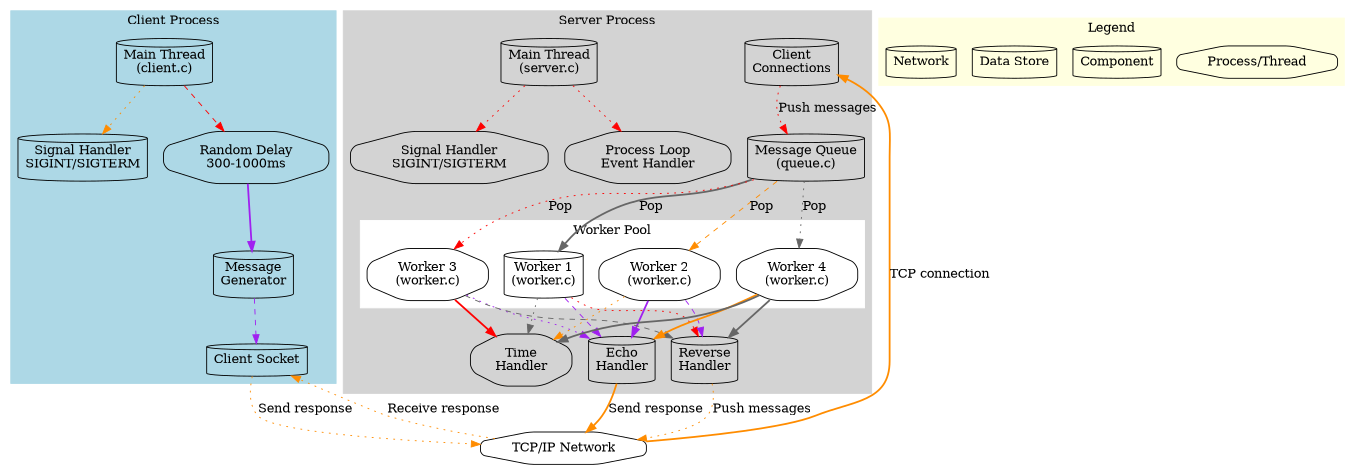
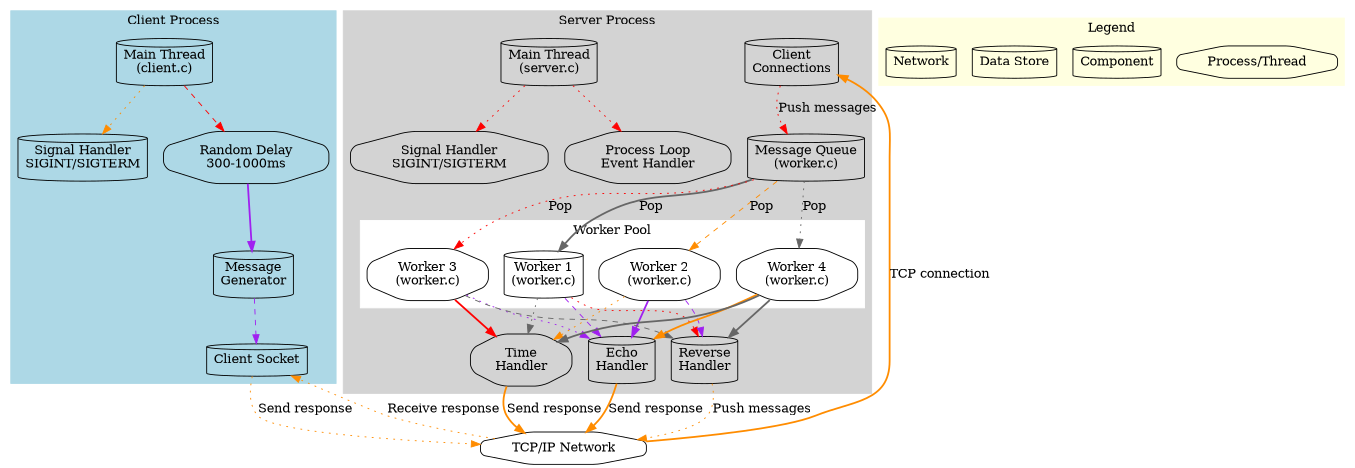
node "Message Queue (queue.c)": label "Message Queue (queue.c)" -> "Message Queue (worker.c)"
edge "Time Handler" -> "TCP/IP Network": added, label "Send response"
